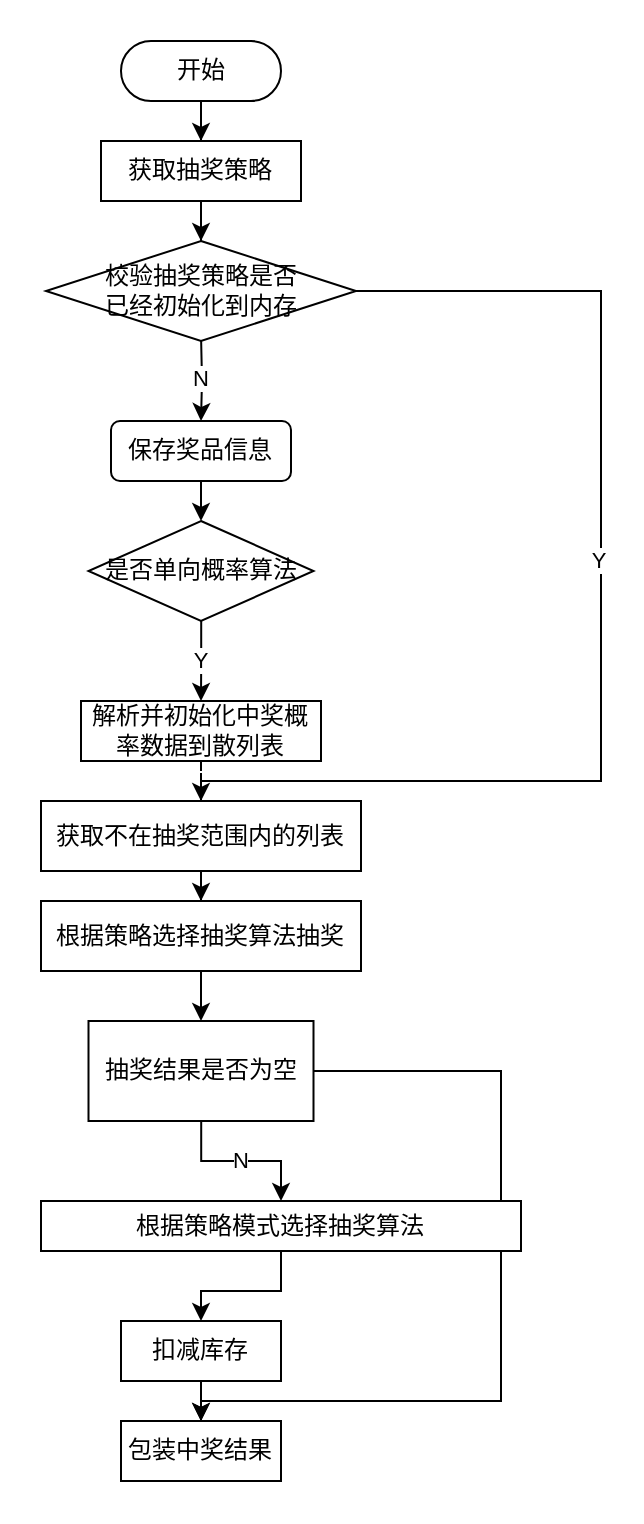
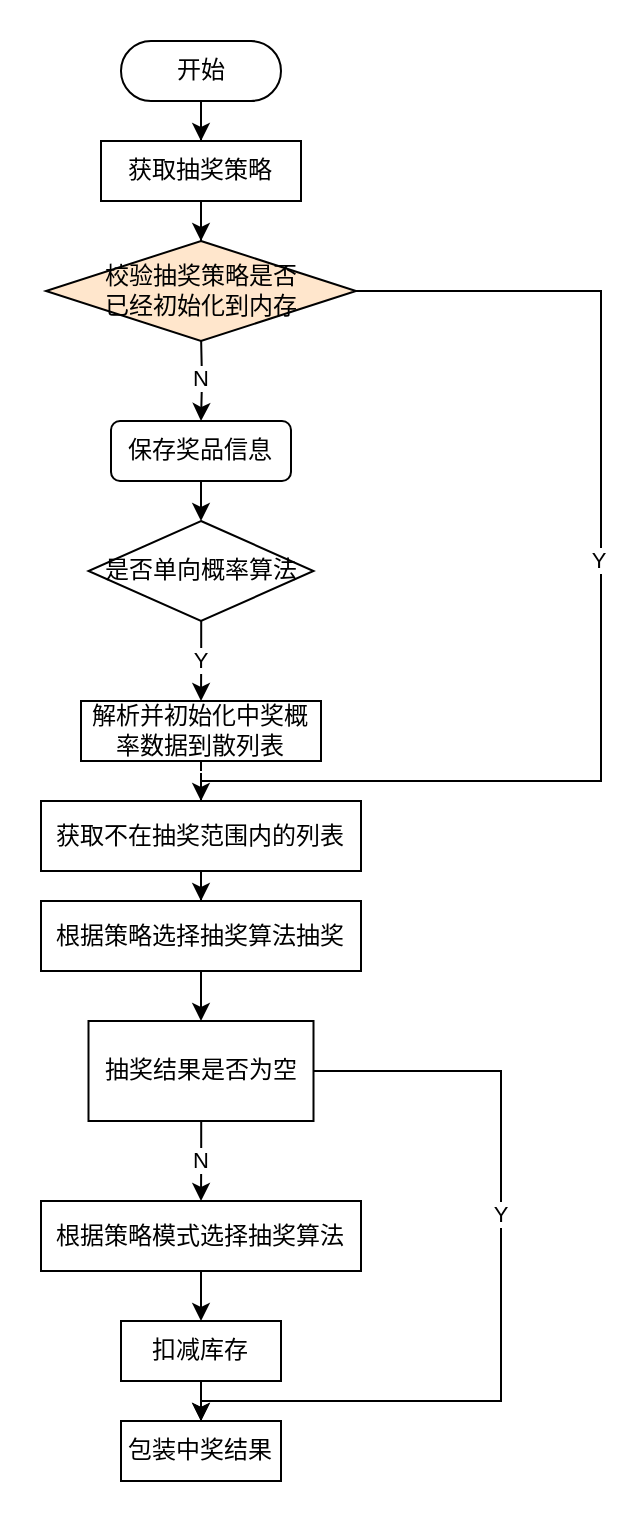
node "校验抽奖策略是否 已经初始化到内存": fillcolor #ffffff -> #ffe6cc
node "根据策略模式选择抽奖算法": size 480x50 -> 320x70
